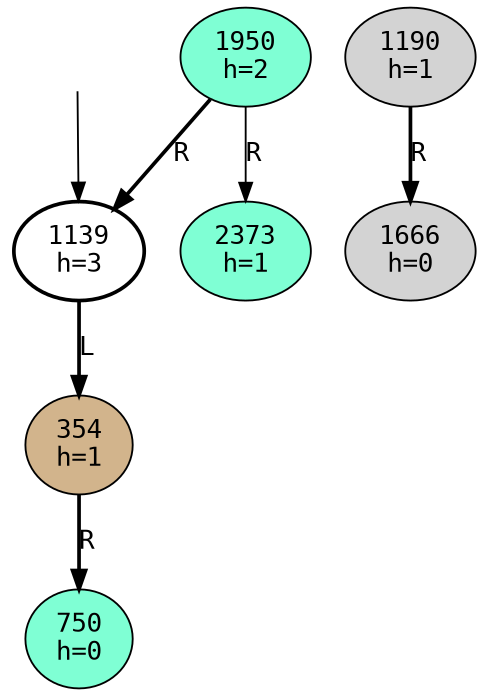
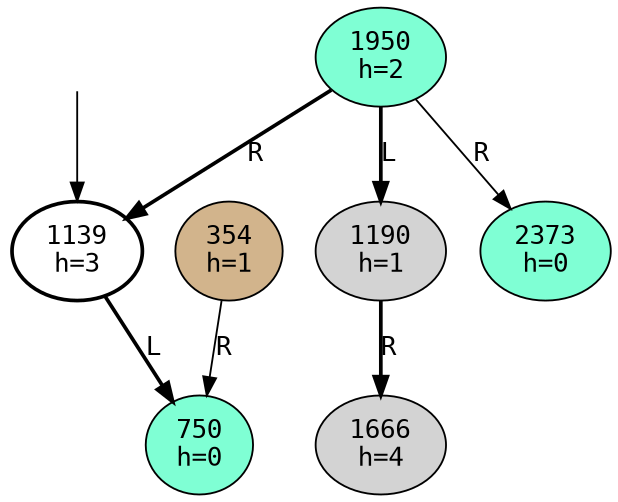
edge "1950 h=2" -> "1190 h=1": added, label "L"
node "2373 h=1": label "2373 h=1" -> "2373 h=0"
node "1666 h=0": label "1666 h=0" -> "1666 h=4"
edge "1139 h=3" -> "354 h=1": now "1139 h=3" -> "750 h=0"
edge "354 h=1" -> "750 h=0": style bold -> solid
